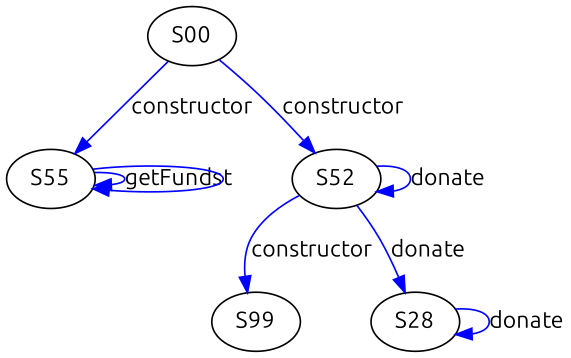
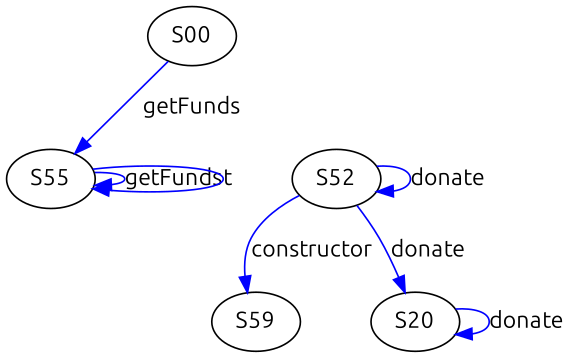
edge "S00" -> "S52": removed, label "constructor"
edge "S00" -> "S55": label "constructor" -> "getFunds"
node "S99": label "S99" -> "S59"
node "S28": label "S28" -> "S20"
